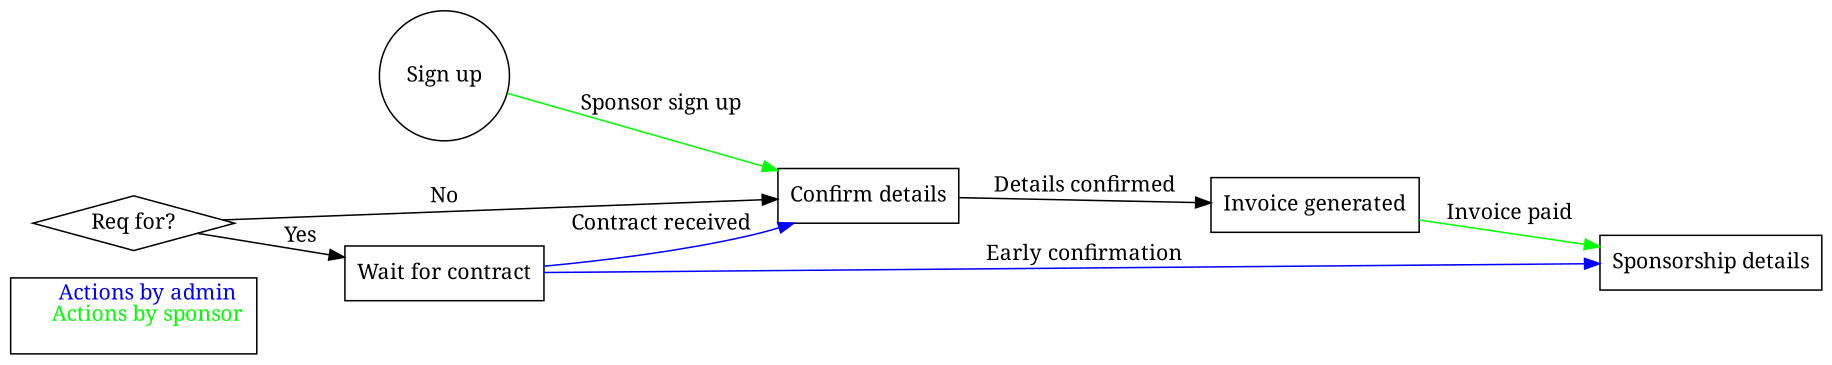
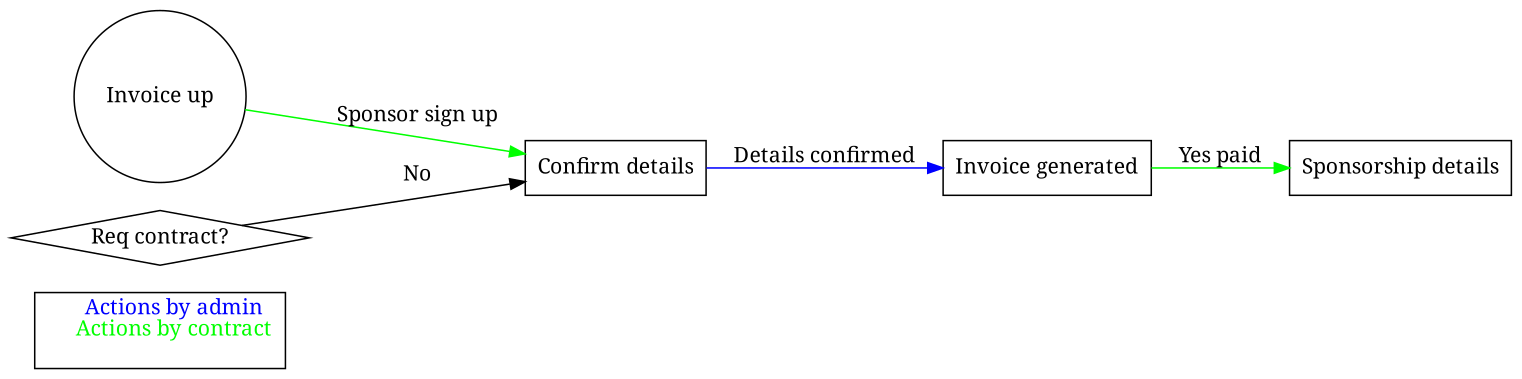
node "Sign up": label "Sign up" -> "Invoice up"
edge "Confirm details" -> "Invoice generated": color black -> blue
edge "Invoice generated" -> "Sponsorship details": label "Invoice paid" -> "Yes paid"
node "Req for?": label "Req for?" -> "Req contract?"
node "Wait for contract": removed
node "Actions by admin": text "Actions by sponsor" -> "Actions by contract"
